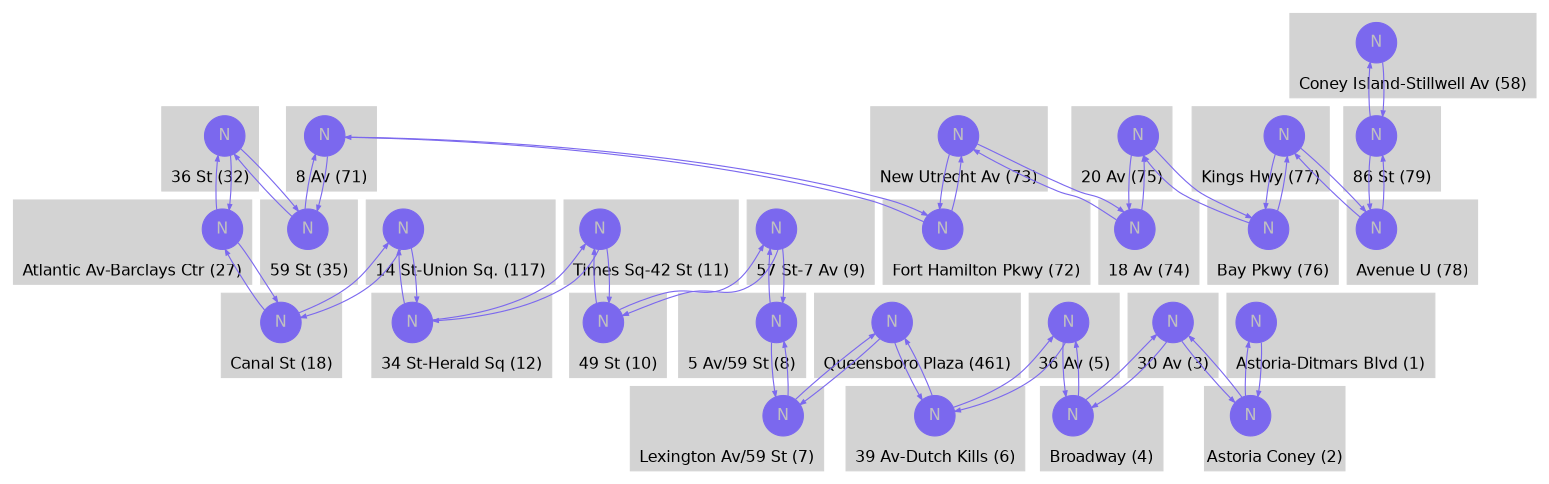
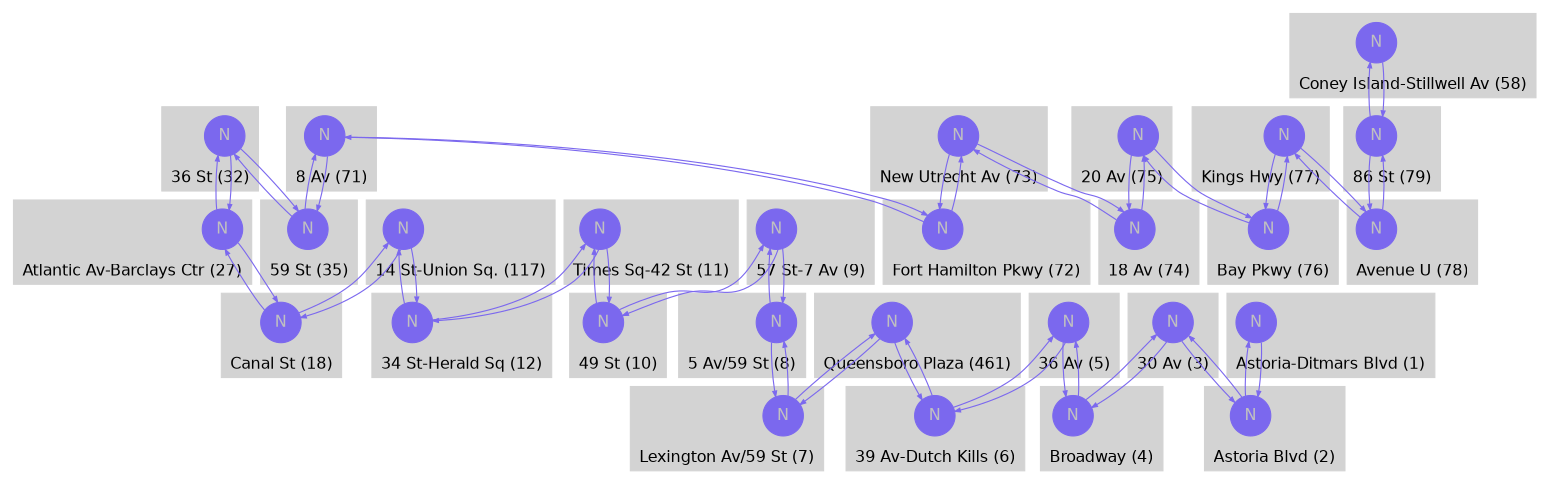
cluster "Astoria Coney (2)": label "Astoria Coney (2)" -> "Astoria Blvd (2)"
